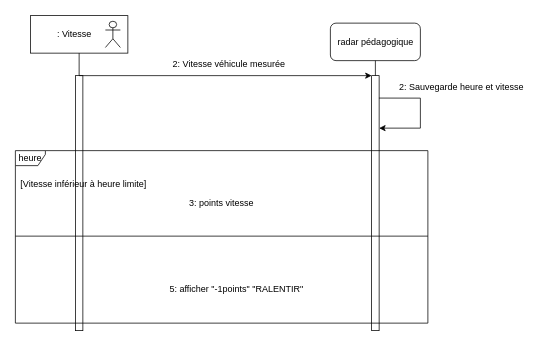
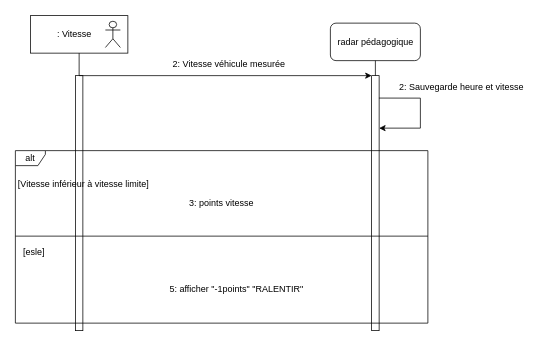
node "heure": label "heure" -> "alt"
node "[Vitesse inférieur à heure limite]": label "[Vitesse inférieur à heure limite]" -> "[Vitesse inférieur à vitesse limite]"
node "[esle]": added
